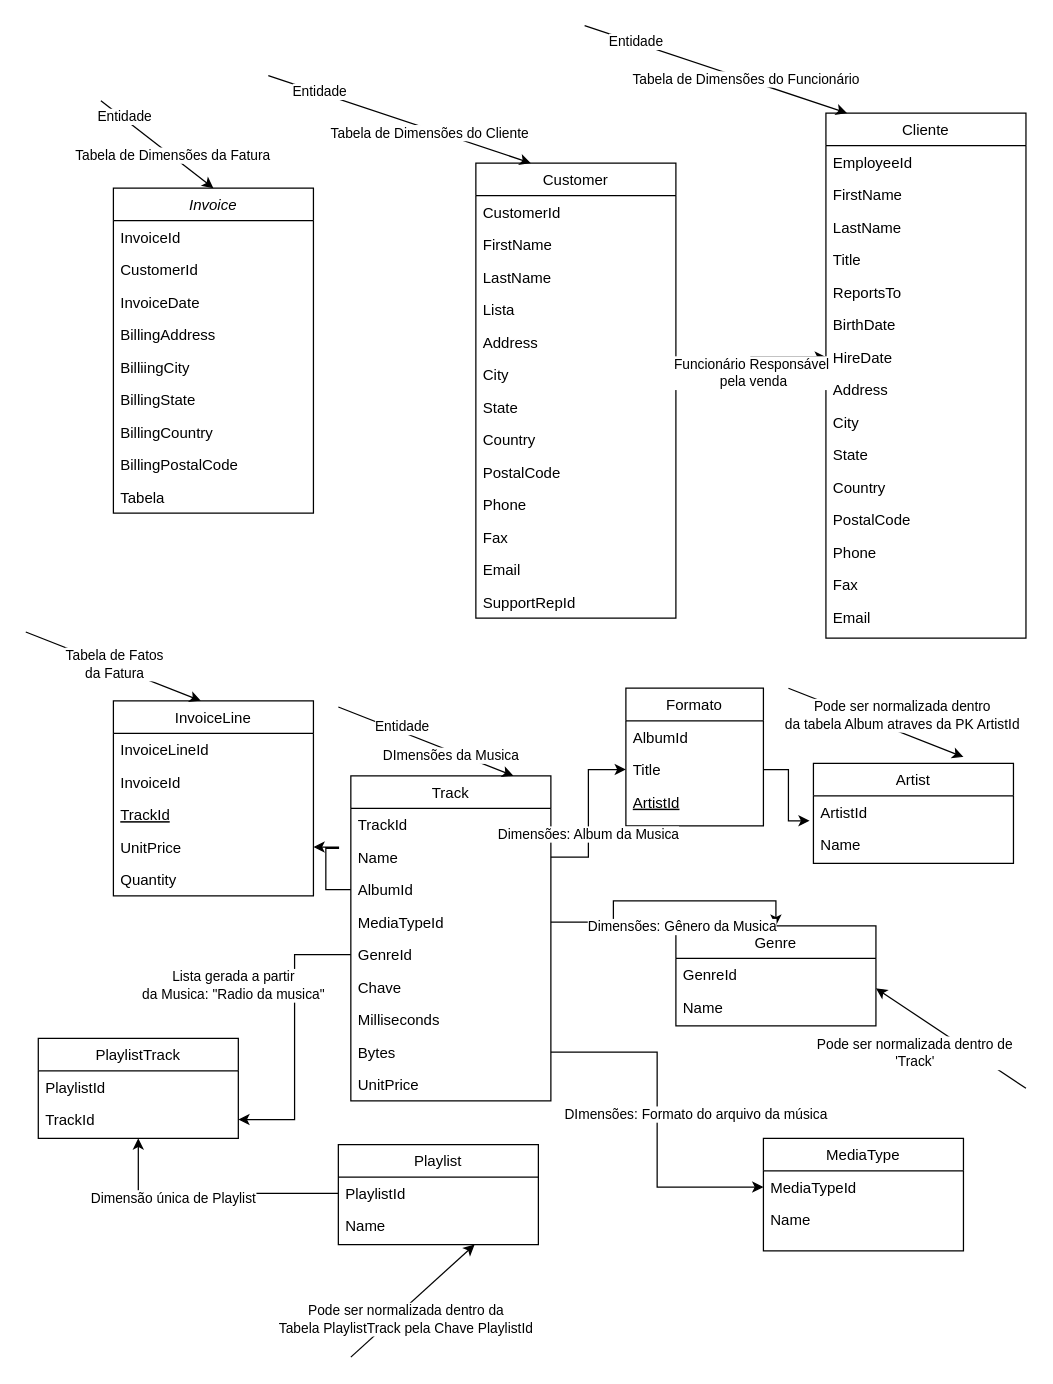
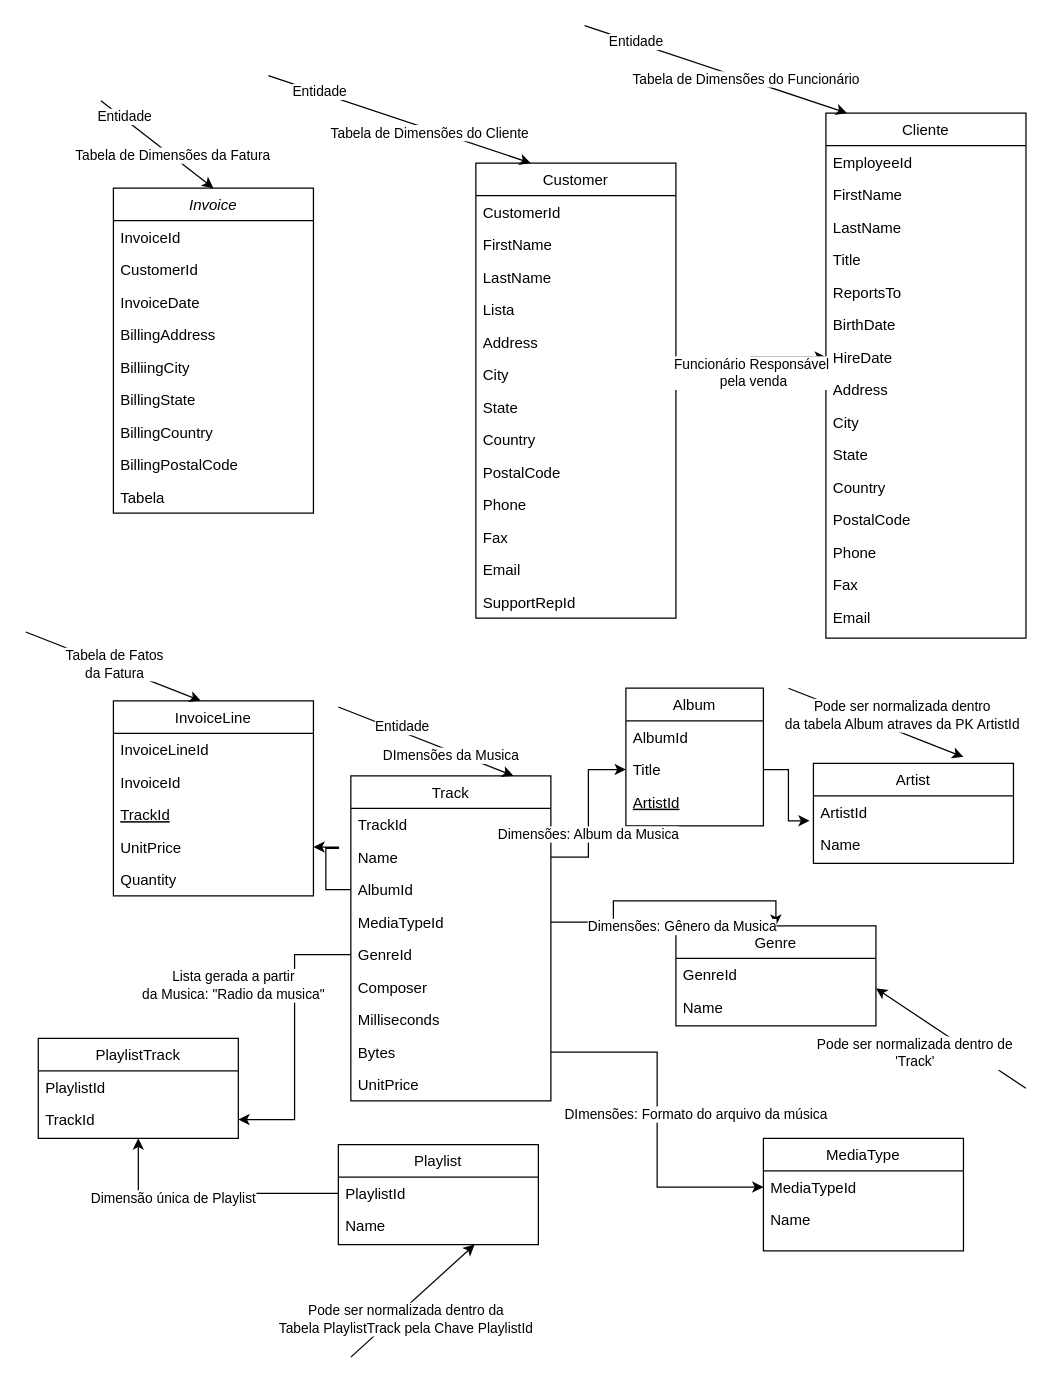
node "Formato": label "Formato" -> "Album"
node "Chave": label "Chave" -> "Composer"
